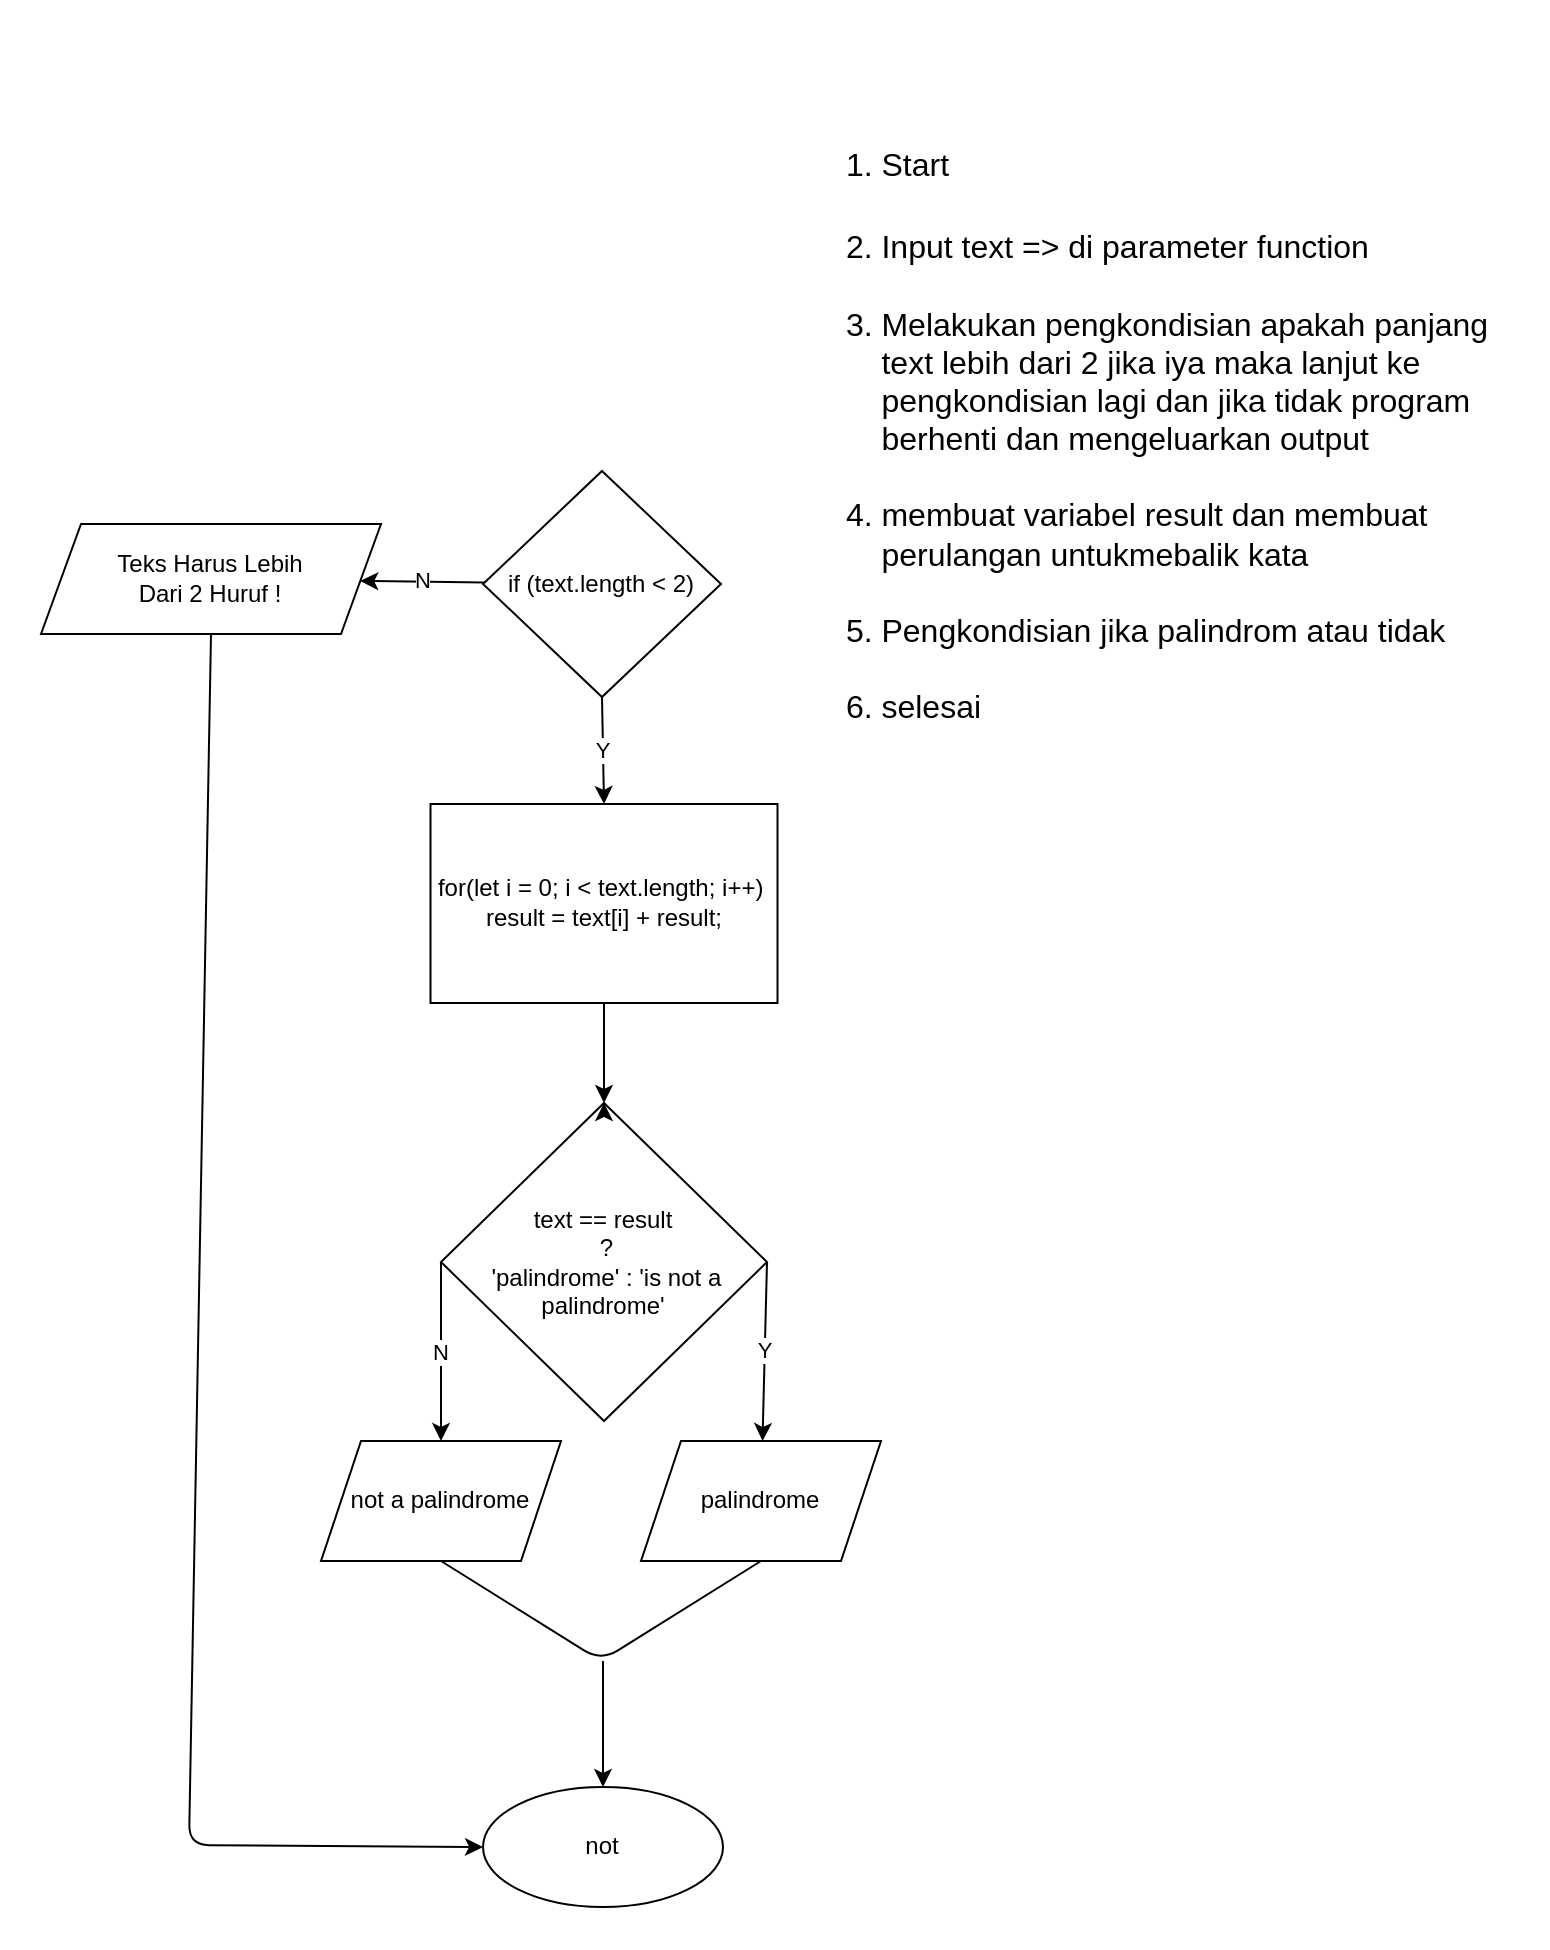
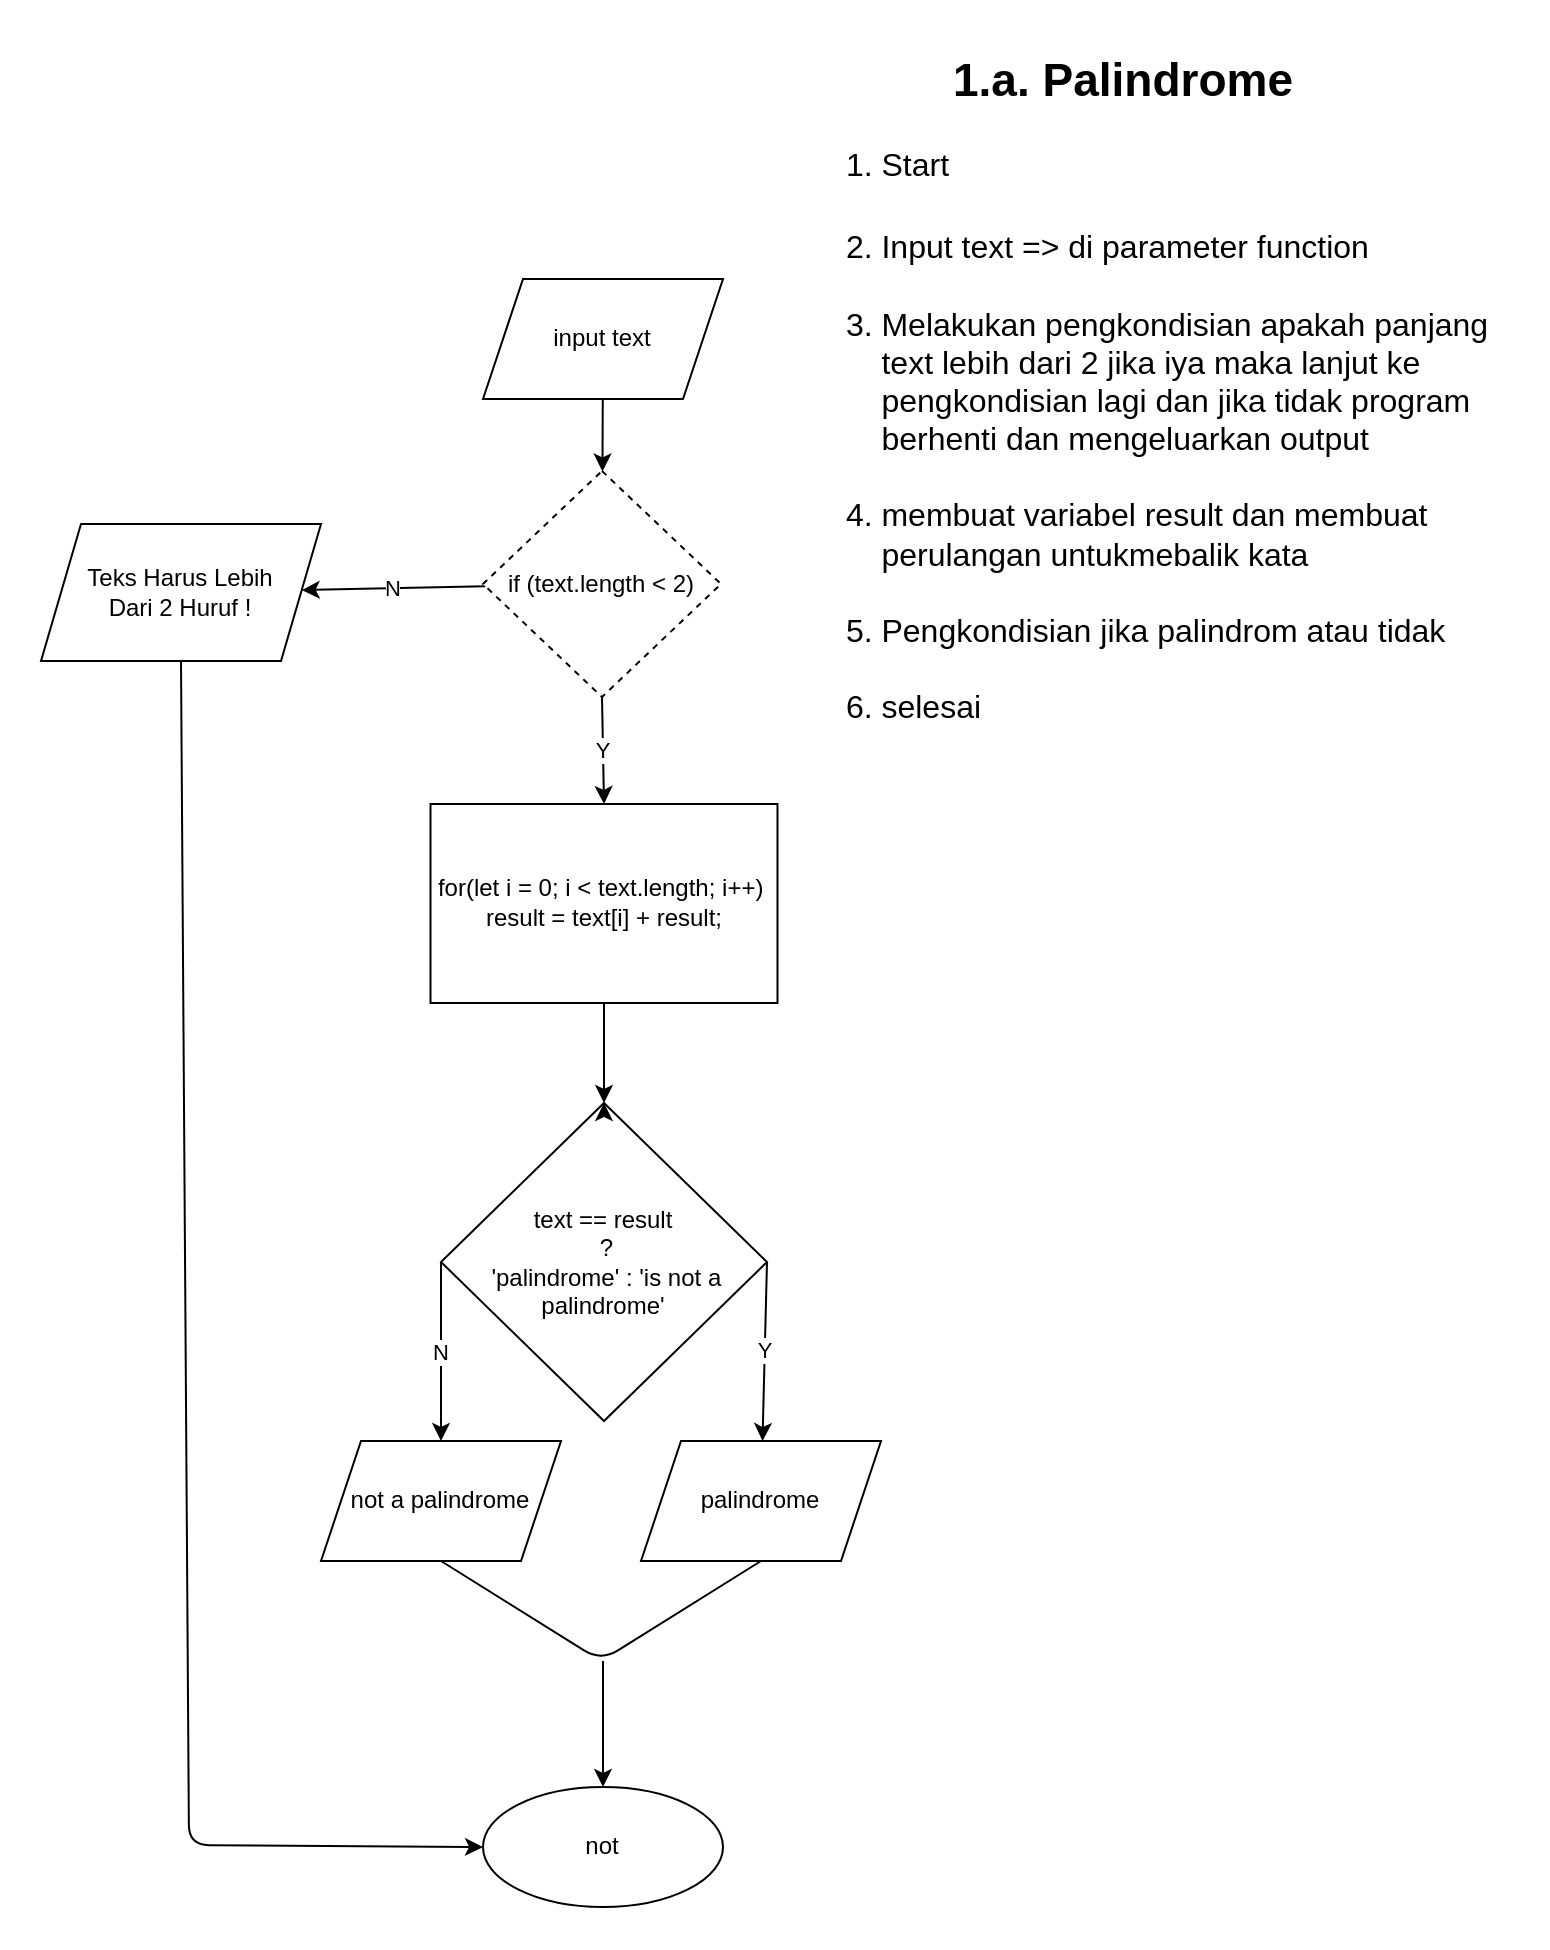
node "1.a. Palindrome": added
node "input text": added
edge "input text" -> "if (text.length < 2)": added
node "Teks Harus Lebih Dari 2 Huruf !": size 340x110 -> 280x137
node "if (text.length < 2)": style solid -> dashed
